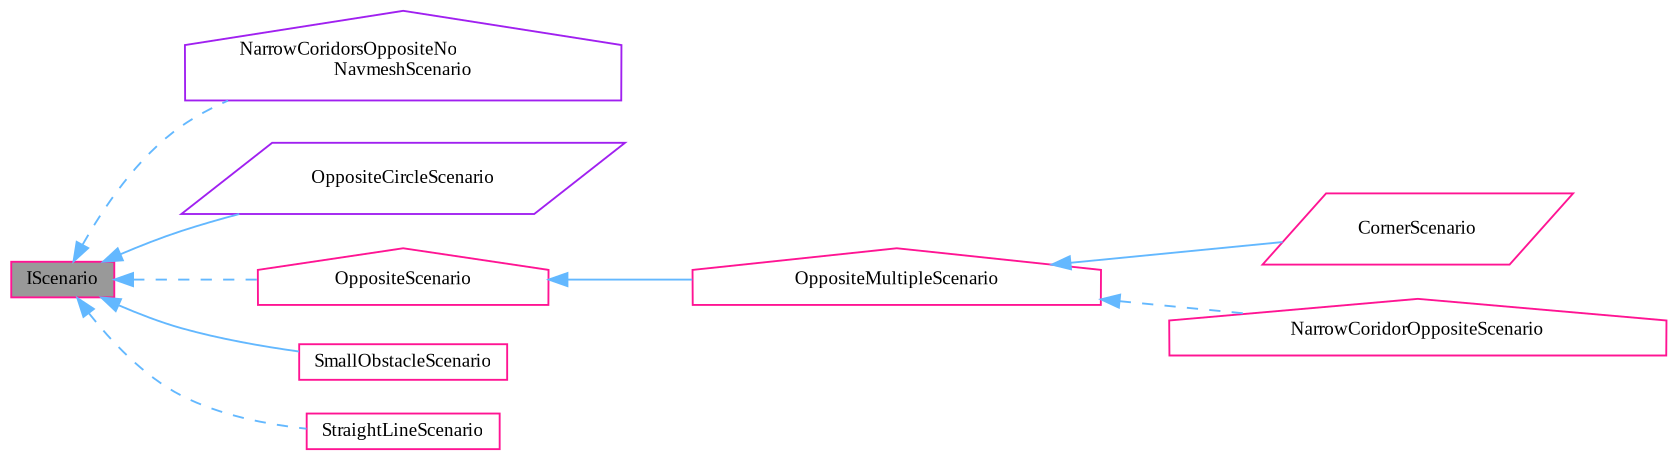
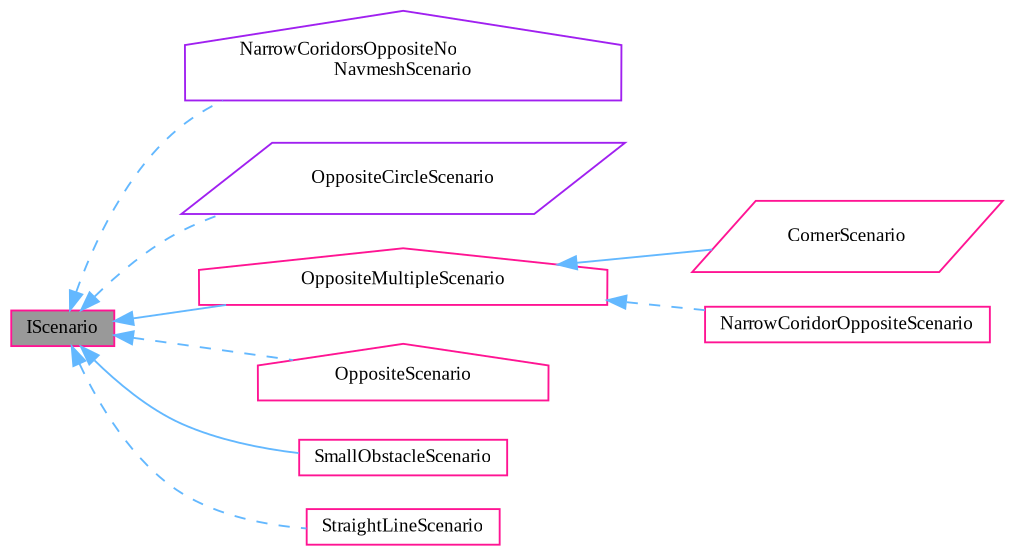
edge "OppositeCircleScenario" -> "IScenario": style solid -> dashed
edge "OppositeMultipleScenario" -> "OppositeScenario": now "OppositeMultipleScenario" -> "IScenario"
node "NarrowCoridorOppositeScenario": shape house -> box
